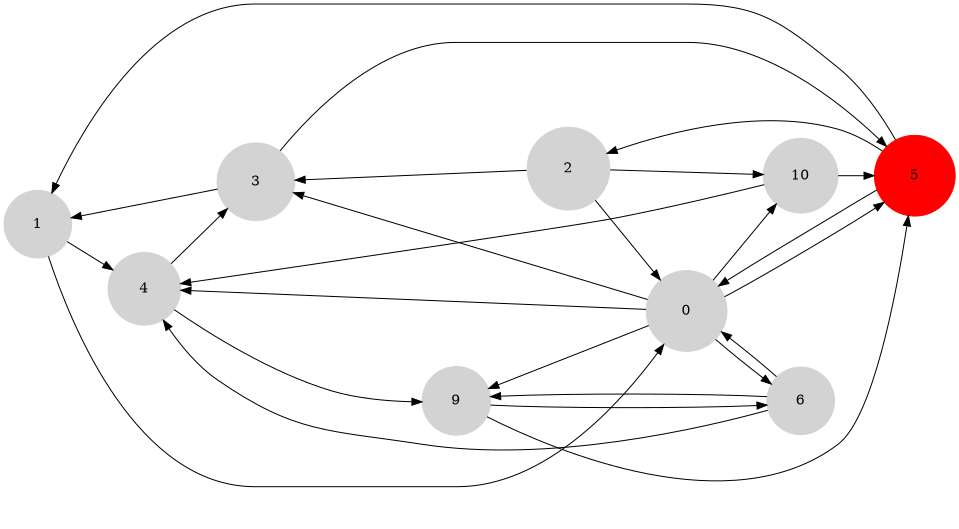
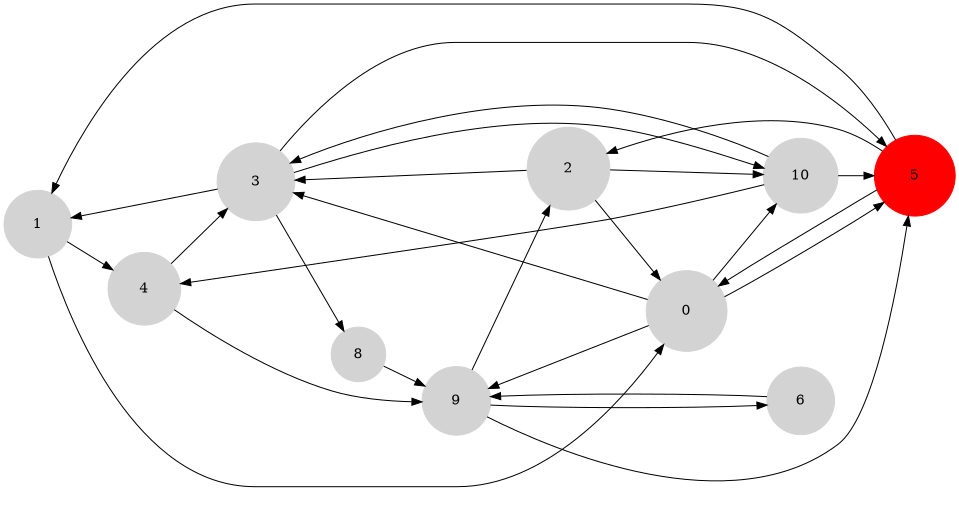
edge "10" -> "3": added
edge "3" -> "10": added
edge "9" -> "2": added
edge "0" -> "4": removed
node "8": added
edge "6" -> "0": removed
edge "0" -> "6": removed
edge "6" -> "4": removed
